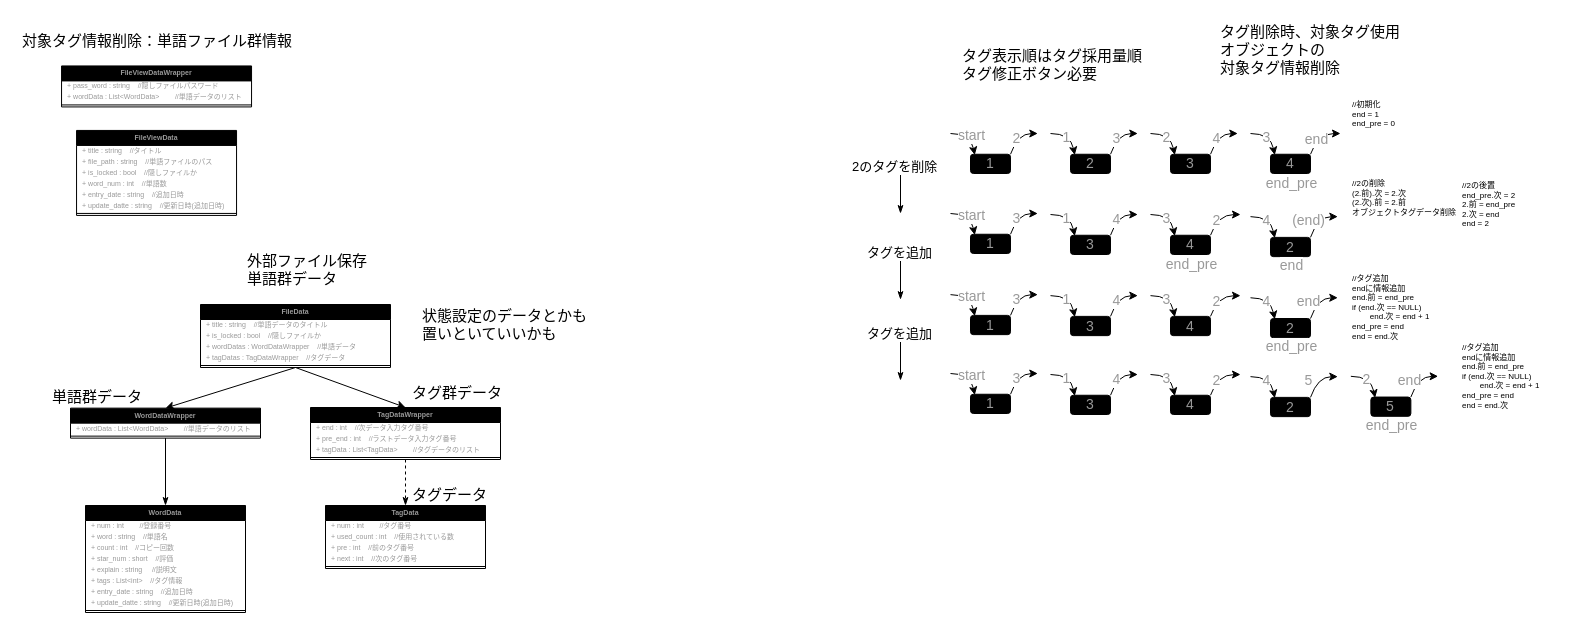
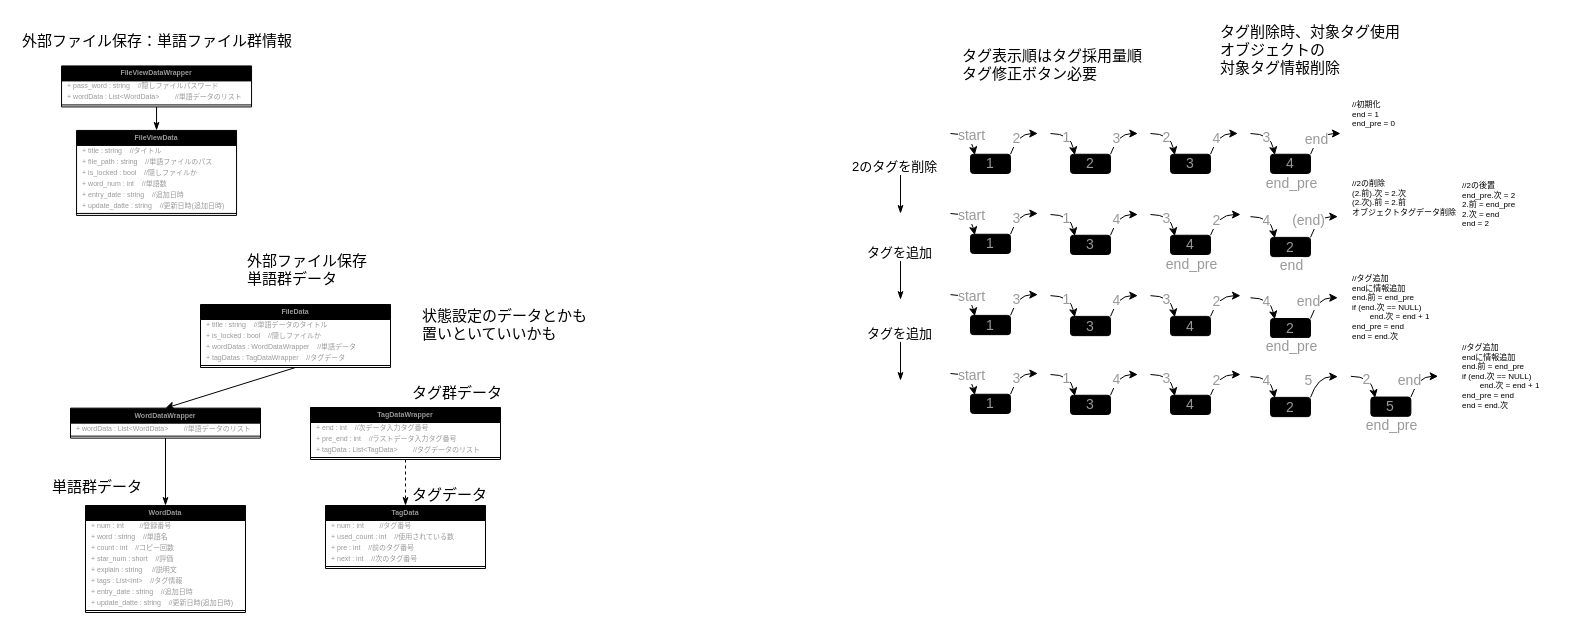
node "対象タグ情報削除：単語ファイル群情報": label "対象タグ情報削除：単語ファイル群情報" -> "外部ファイル保存：単語ファイル群情報"
edge "FileViewDataWrapper" -> "FileViewData": added
edge "FileData" -> "TagDataWrapper": removed
node "単語群データ": moved (102, 397) -> (102, 487)
